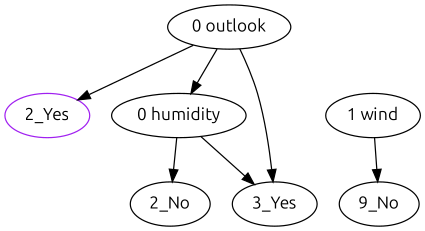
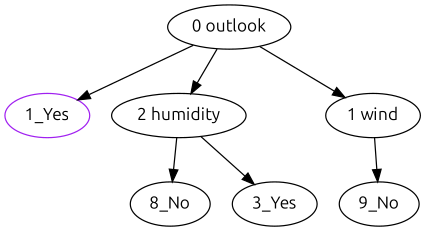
edge "0 outlook" -> "3_Yes": now "0 outlook" -> "1 wind"
node "2_Yes": label "2_Yes" -> "1_Yes"
node "0 humidity": label "0 humidity" -> "2 humidity"
node "2_No": label "2_No" -> "8_No"
